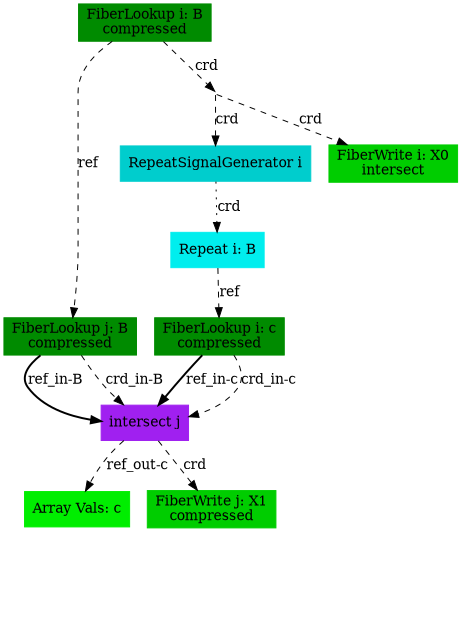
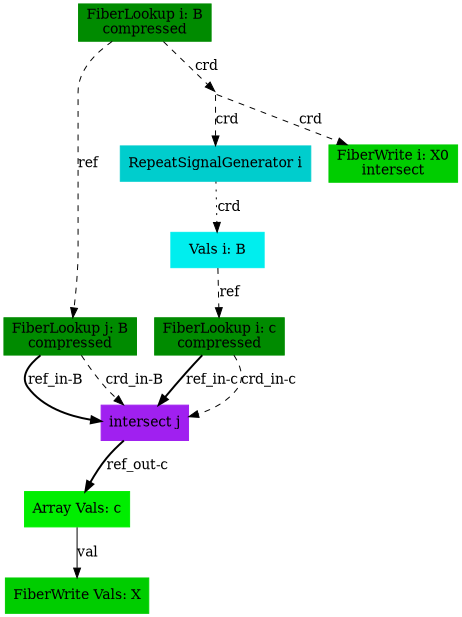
node "Repeat i: B": label "Repeat i: B" -> "Vals i: B"
edge "intersect j" -> "Array Vals: c": style dashed -> bold
node "FiberWrite j: X1 compressed": removed
node "FiberWrite Vals: X": added
